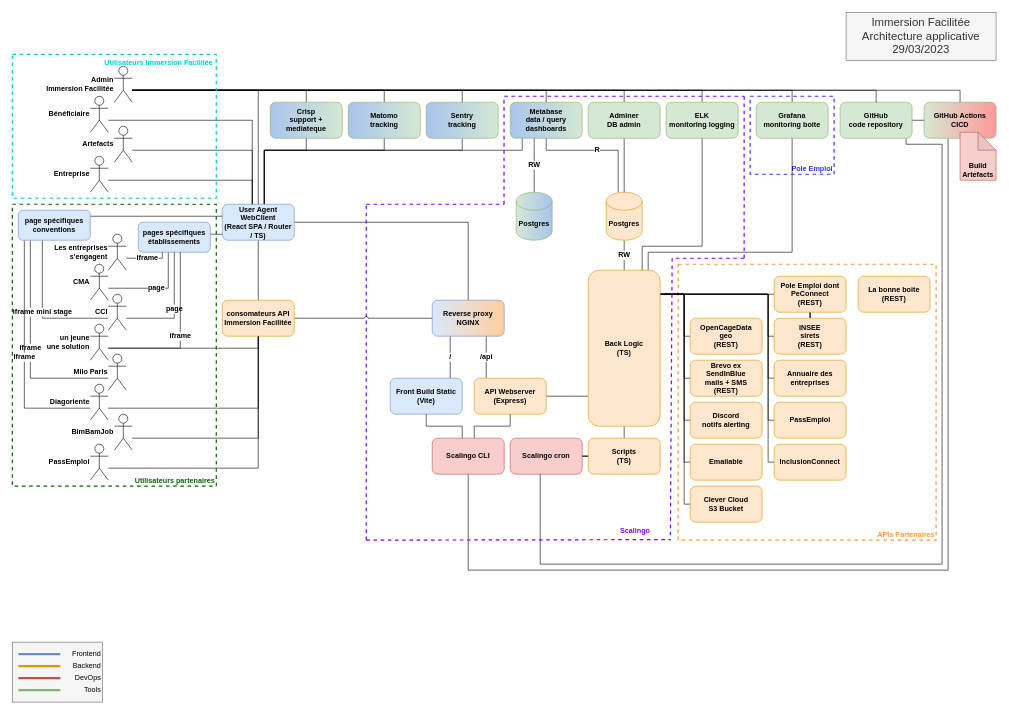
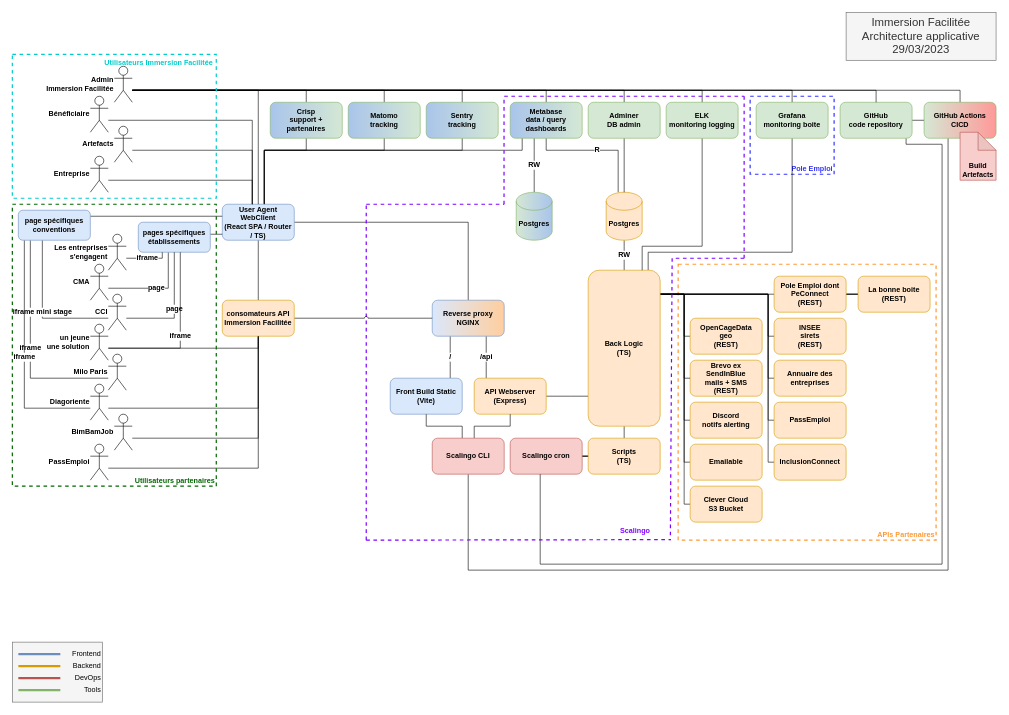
node "Crispsupport + mediateque": label "Crispsupport + mediateque" -> "Crispsupport + partenaires"
edge "Pole Emploi dont PeConnect(REST)" -- "INSEEsirets(REST)": now "Pole Emploi dont PeConnect(REST)" -- "La bonne boite(REST)"
